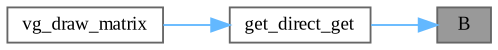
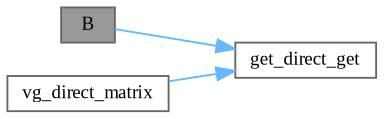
node "vg_draw_matrix": label "vg_draw_matrix" -> "vg_direct_matrix"
edge "get_direct_get" -> "B": reversed
